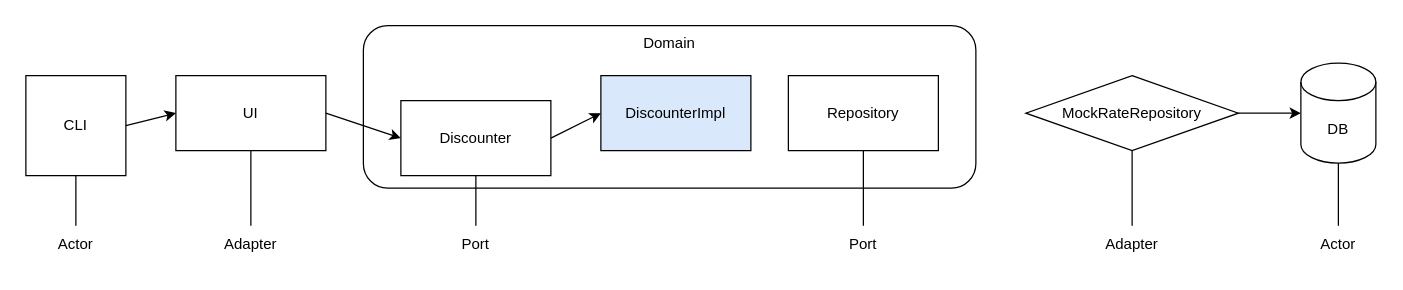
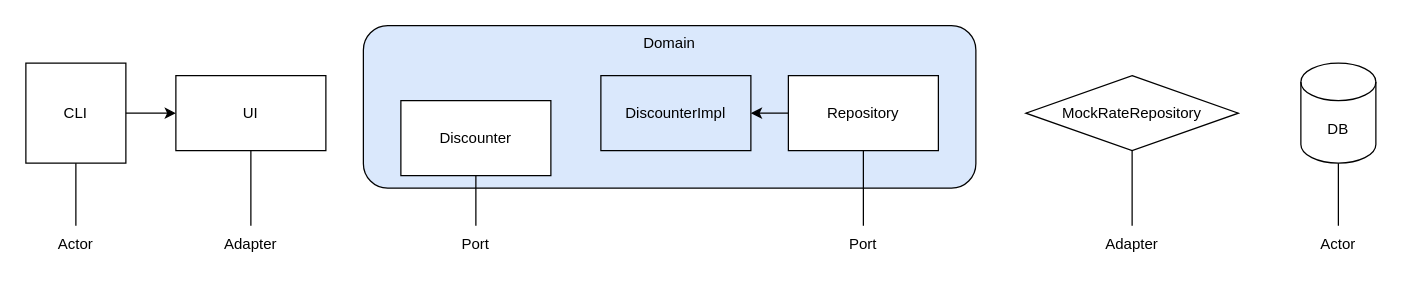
node "Domain": fillcolor #ffffff -> #dae8fc
edge "Repository" -> "DiscounterImpl": added
edge "MockRateRepository" -> "DB": removed
edge "UI" -> "Discounter": removed
node "CLI": moved (76, 126) -> (76, 113)
edge "Discounter" -> "DiscounterImpl": removed
